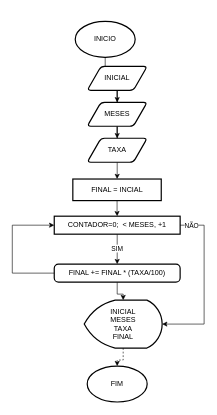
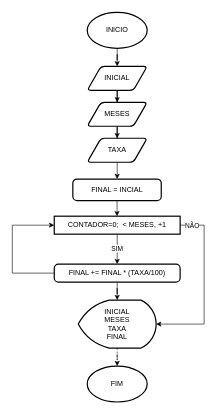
node "INICIO": moved (105, 39) -> (117, 30)
node "FINAL = INCIAL": shape rectangle -> rounded rectangle
node "INICIAL MESES TAXA FINAL": moved (123, 324) -> (117, 324)
